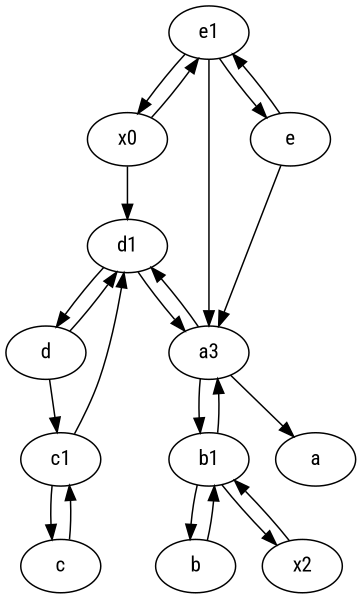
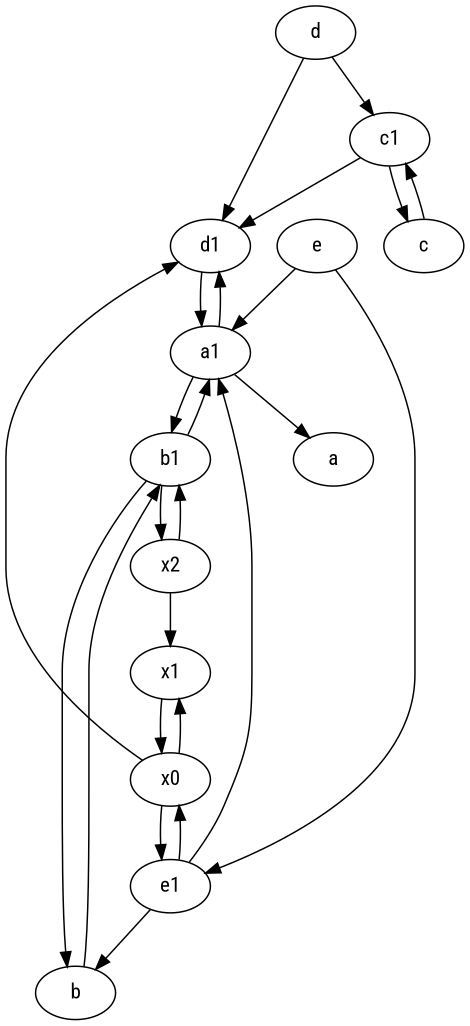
edge "e1" -> "e": now "e1" -> "b"
edge "d1" -> "d": removed
node "a3": label "a3" -> "a1"
node "x1": added
